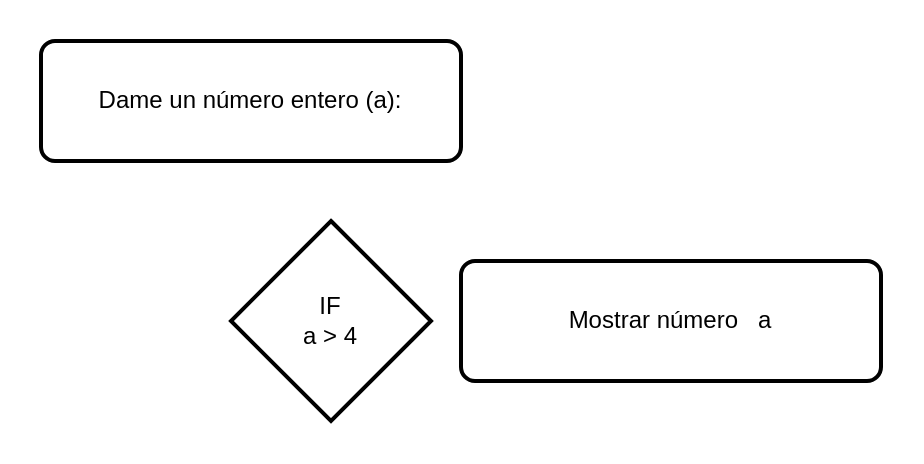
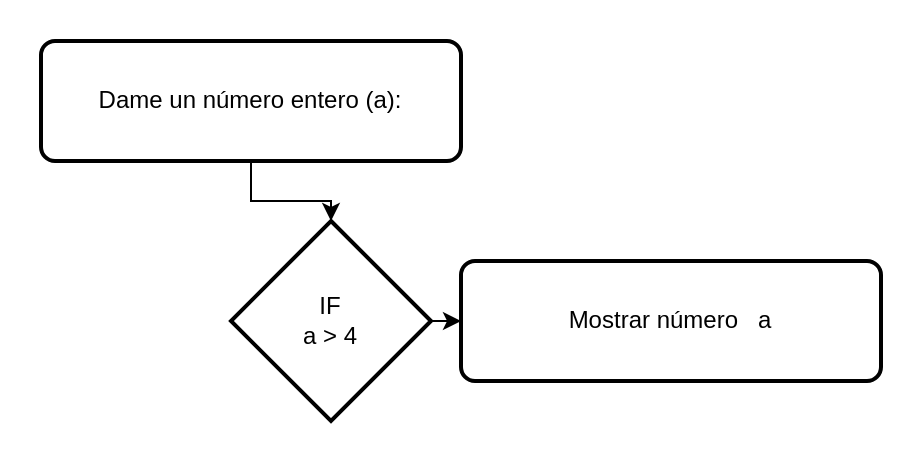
edge "Dame un número entero (a):" -> "IF a > 4": added
edge "IF a > 4" -> "Mostrar número a": added
